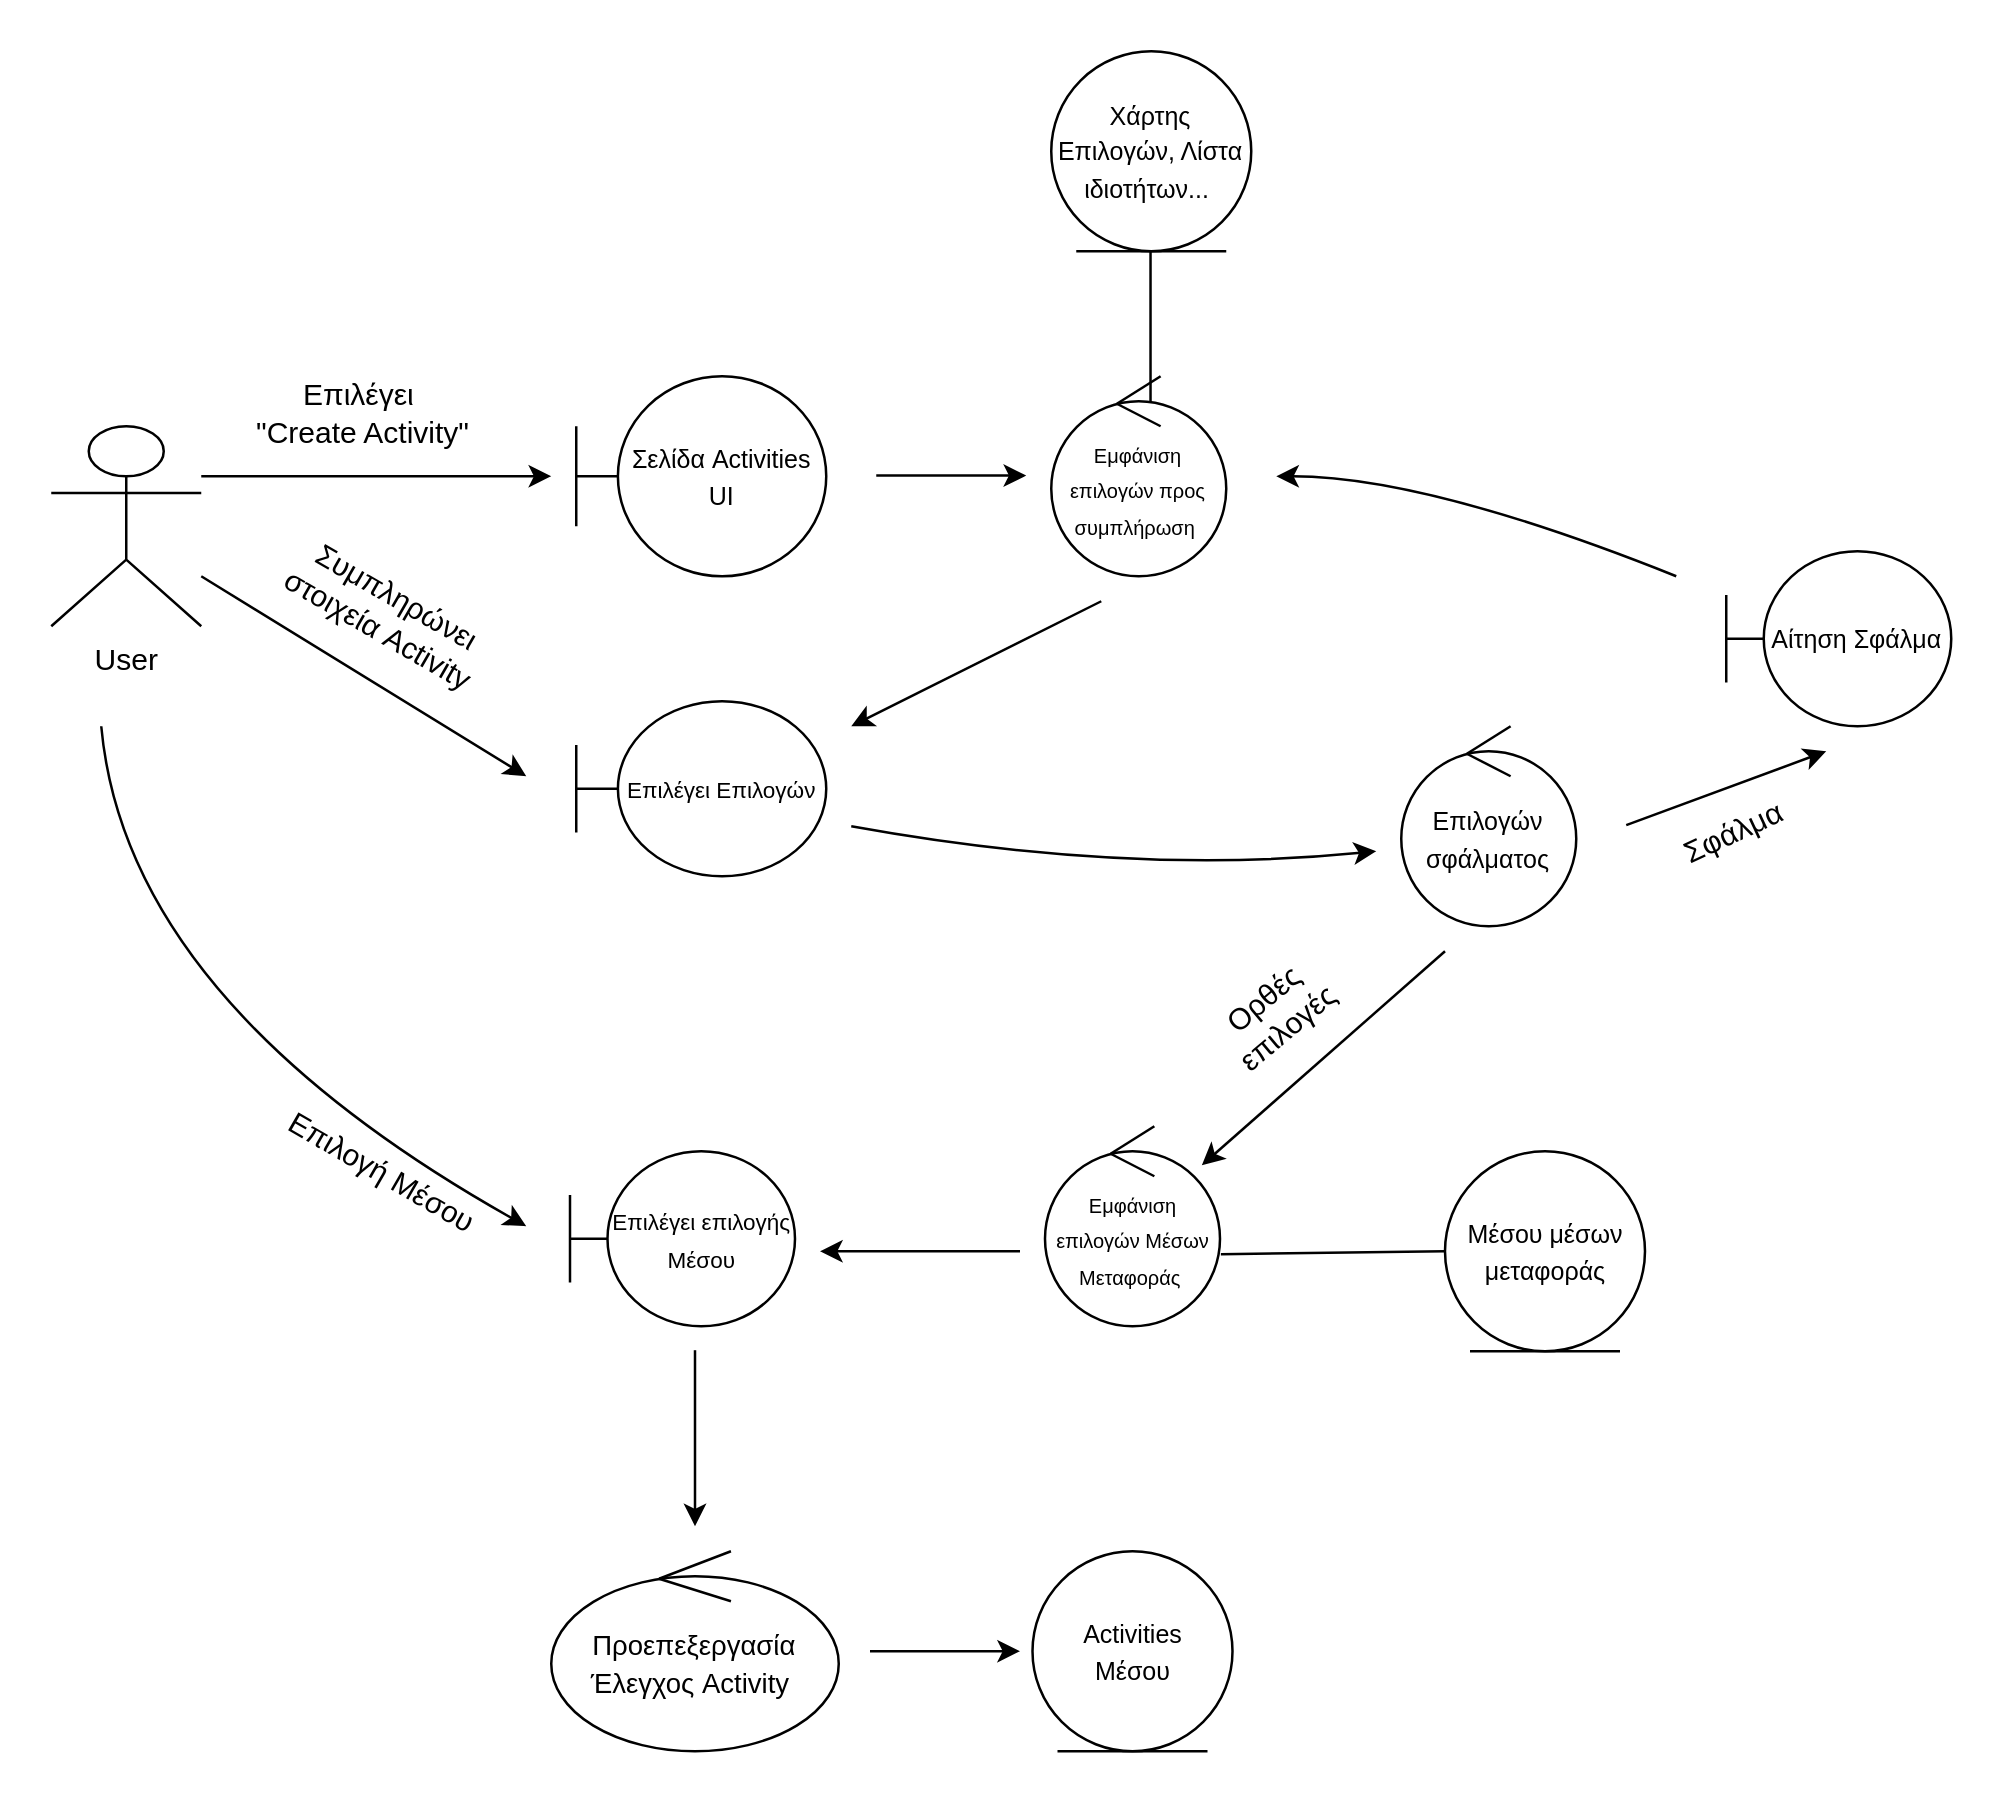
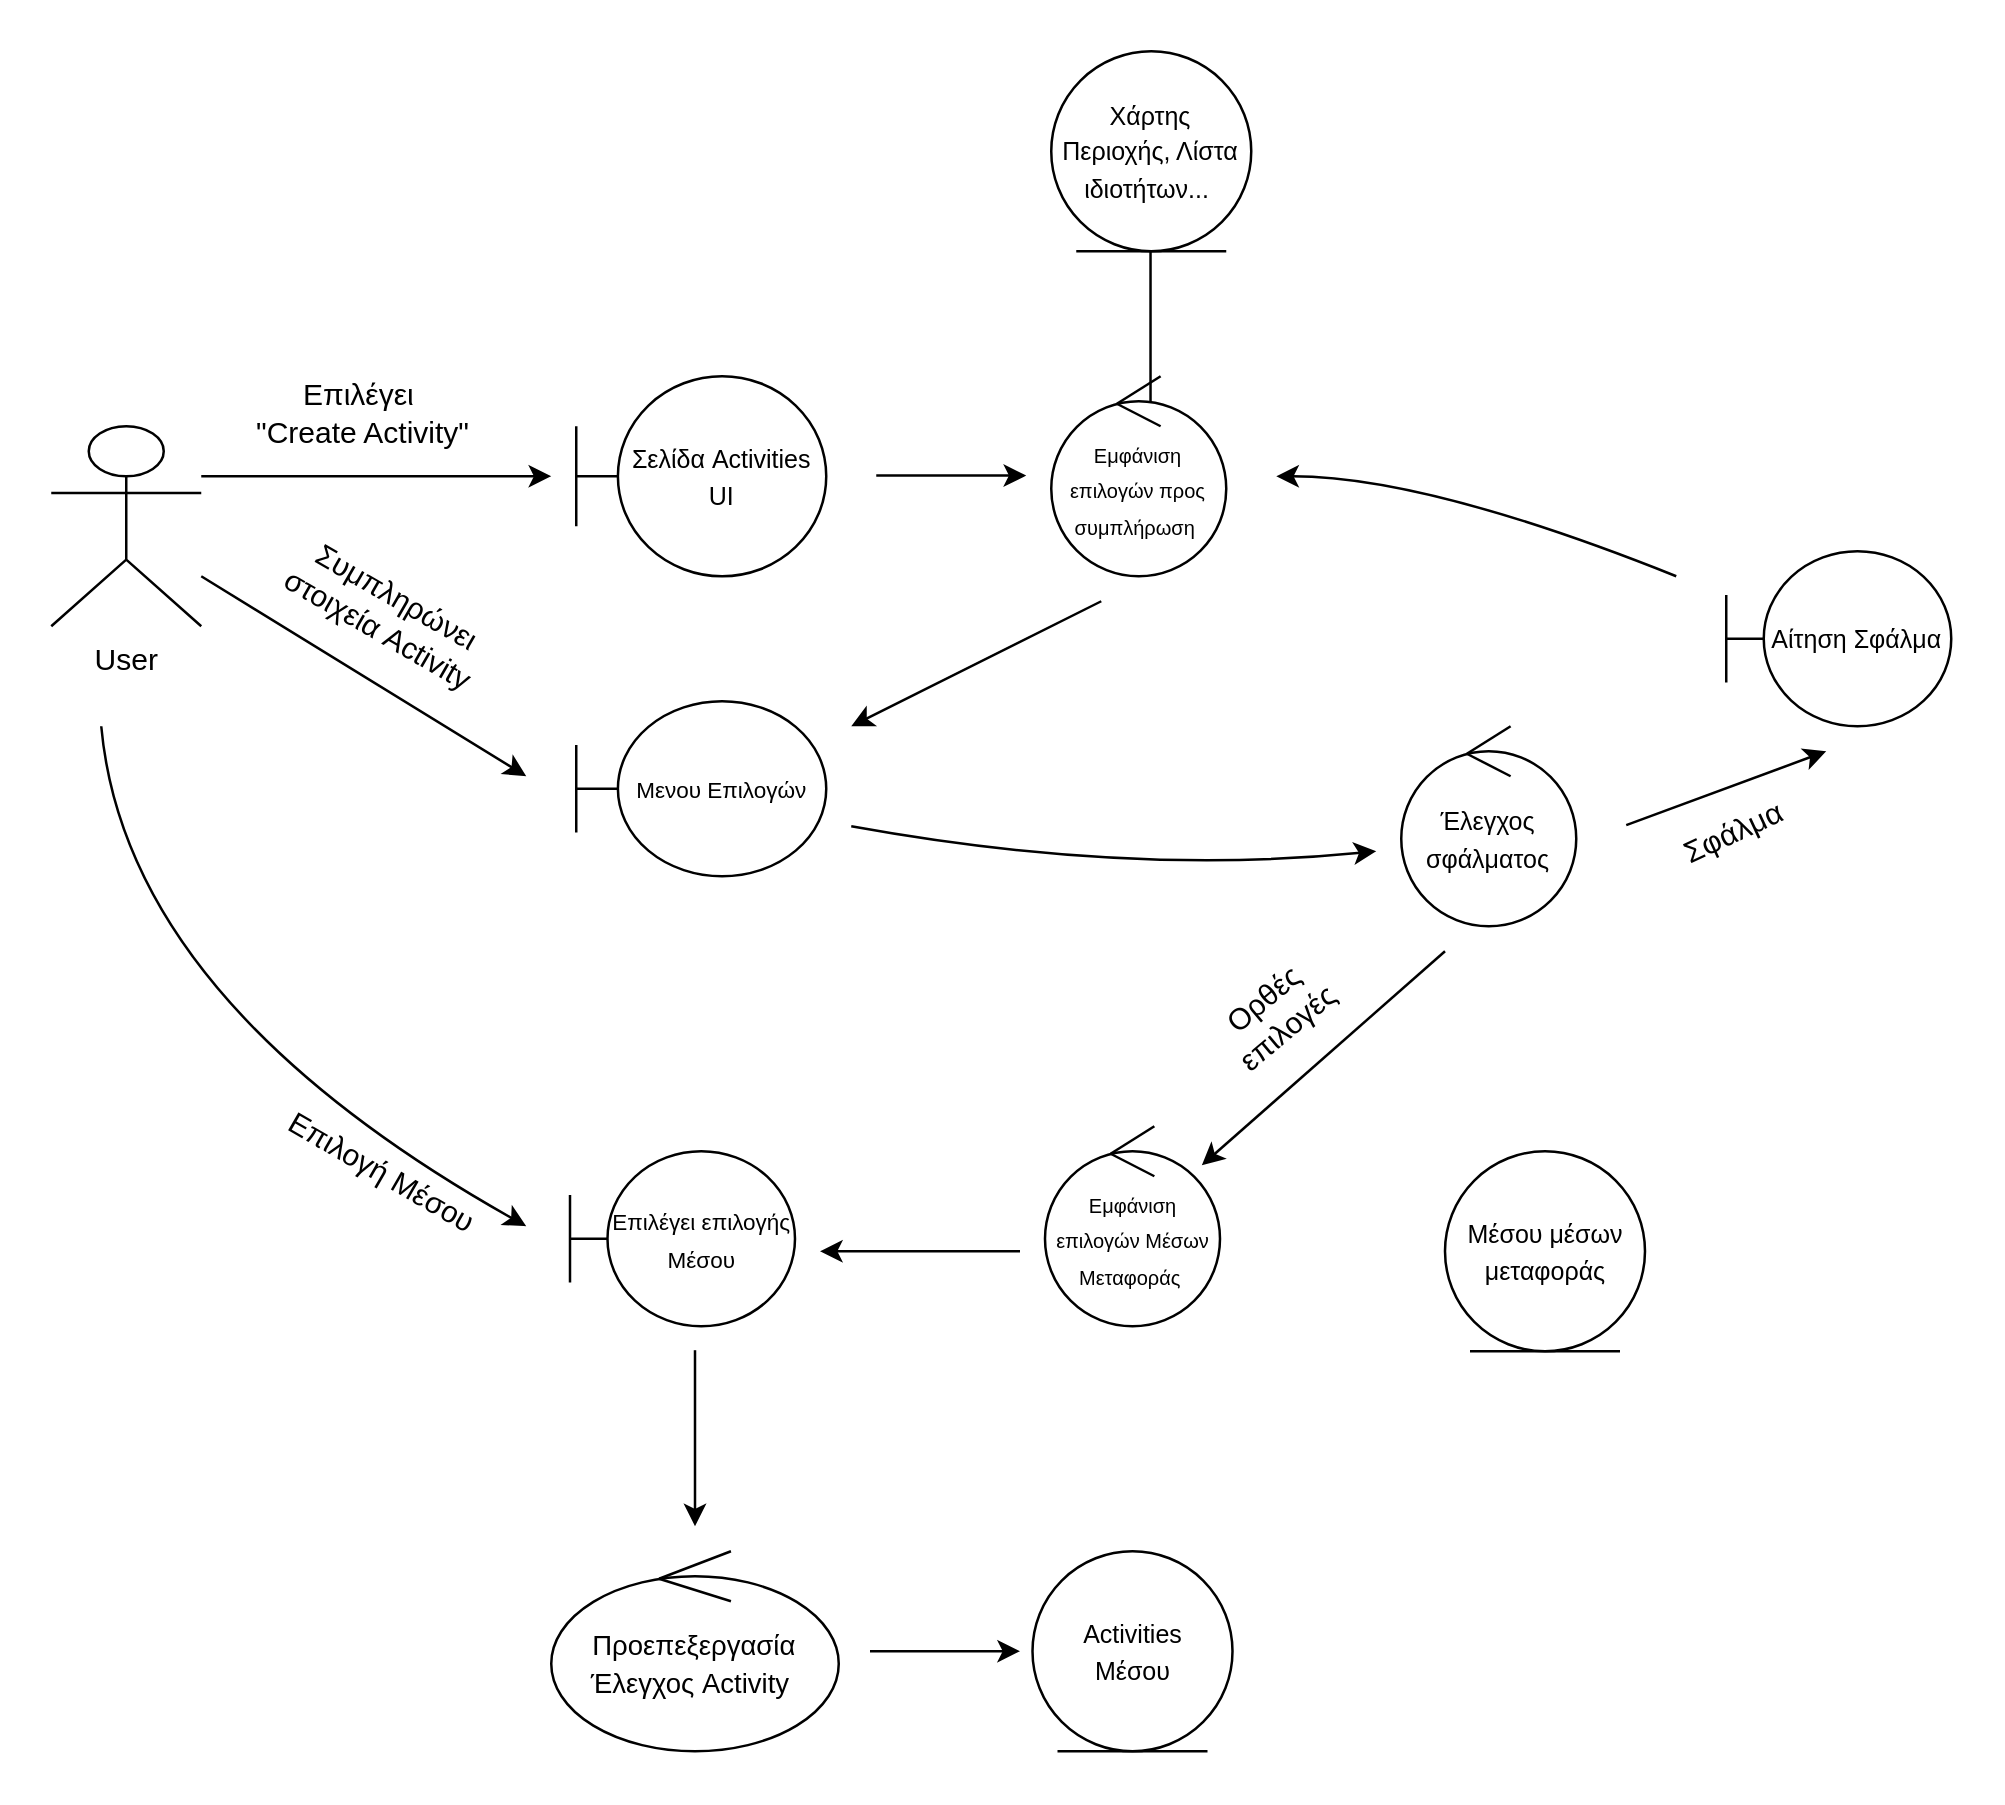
node "Χάρτης Επιλογών, Λίστα ιδιοτήτων...": label "Χάρτης Επιλογών, Λίστα ιδιοτήτων..." -> "Χάρτης Περιοχής, Λίστα ιδιοτήτων..."
node "Επιλέγει Επιλογών": label "Επιλέγει Επιλογών" -> "Μενου Επιλογών"
node "Επιλογών σφάλματος": label "Επιλογών σφάλματος" -> "Έλεγχος σφάλματος"
edge "Εμφάνιση επιλογών Μέσων Μεταφοράς" -- "Μέσου μέσων μεταφοράς": removed
